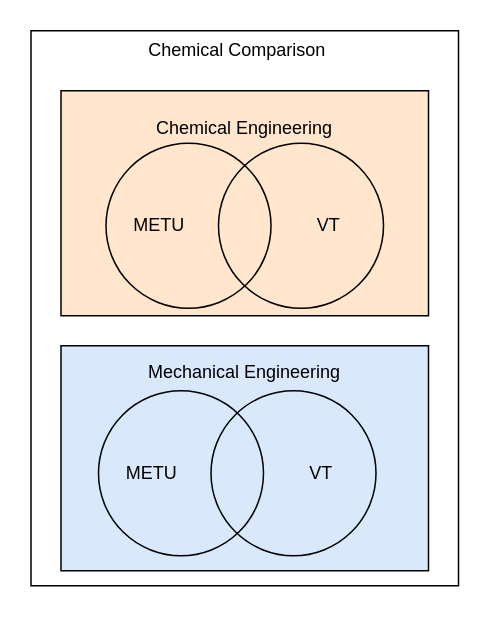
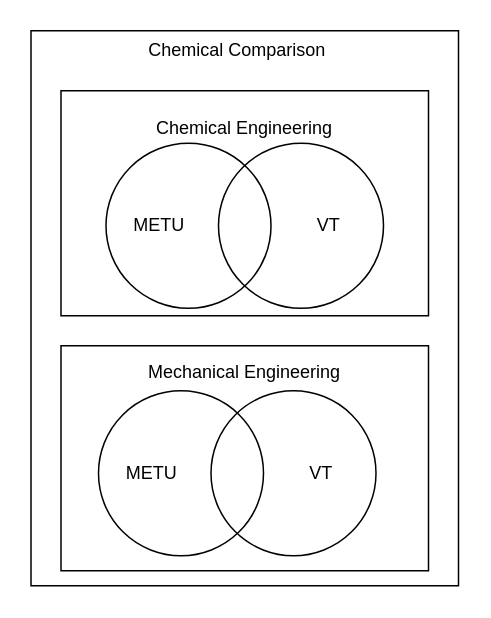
node "Chemical Engineering": fillcolor #ffe6cc -> #ffffff
node "Mechanical Engineering": fillcolor #dae8fc -> #ffffff
